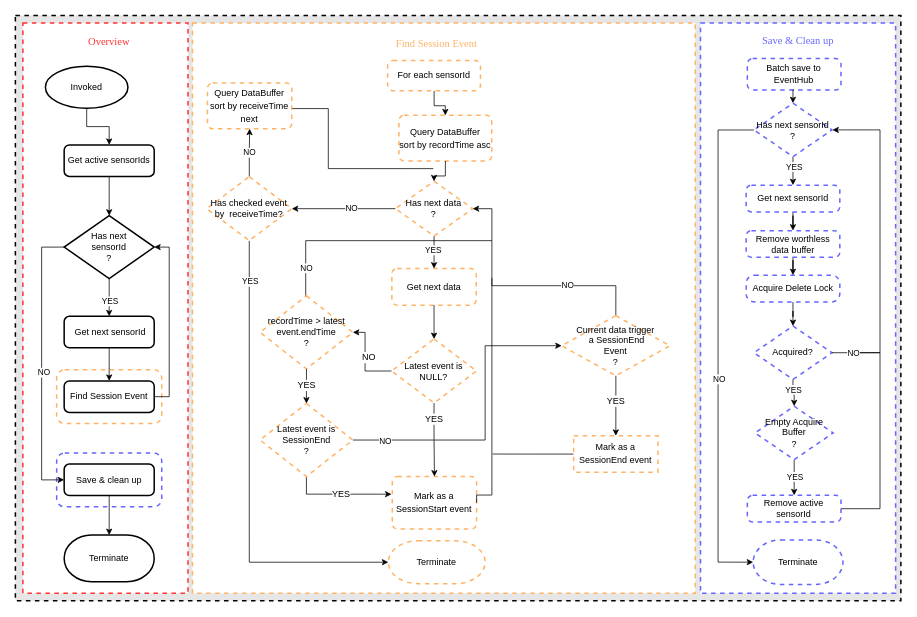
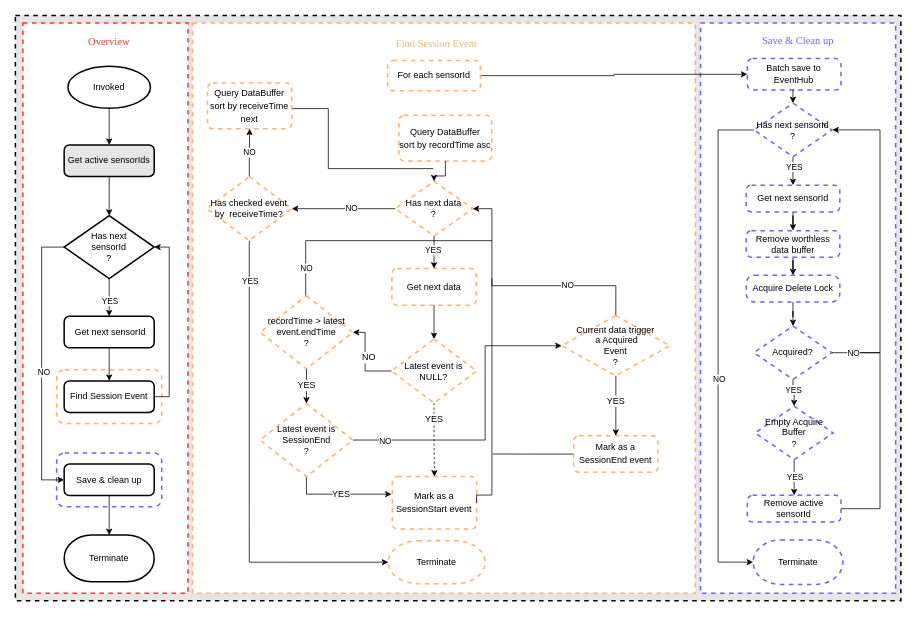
node "Invoked": moved (87, 87) -> (109, 87)
edge "For each sensorId" -> "Query DataBuffer sort by recordTime asc": now "For each sensorId" -> "Batch save to EventHub"
node "Get active sensorIds": fillcolor #ffffff -> #e6e6e6
node "Current data trigger a SessionEnd Event ?": label "Current data trigger a SessionEnd Event ?" -> "Current data trigger a Acquired Event ?"
edge "Latest event is NULL?" -> "Mark as a SessionStart event": style solid -> dashed
node "Mark as a SessionEnd event": shape rectangle -> rounded rectangle
